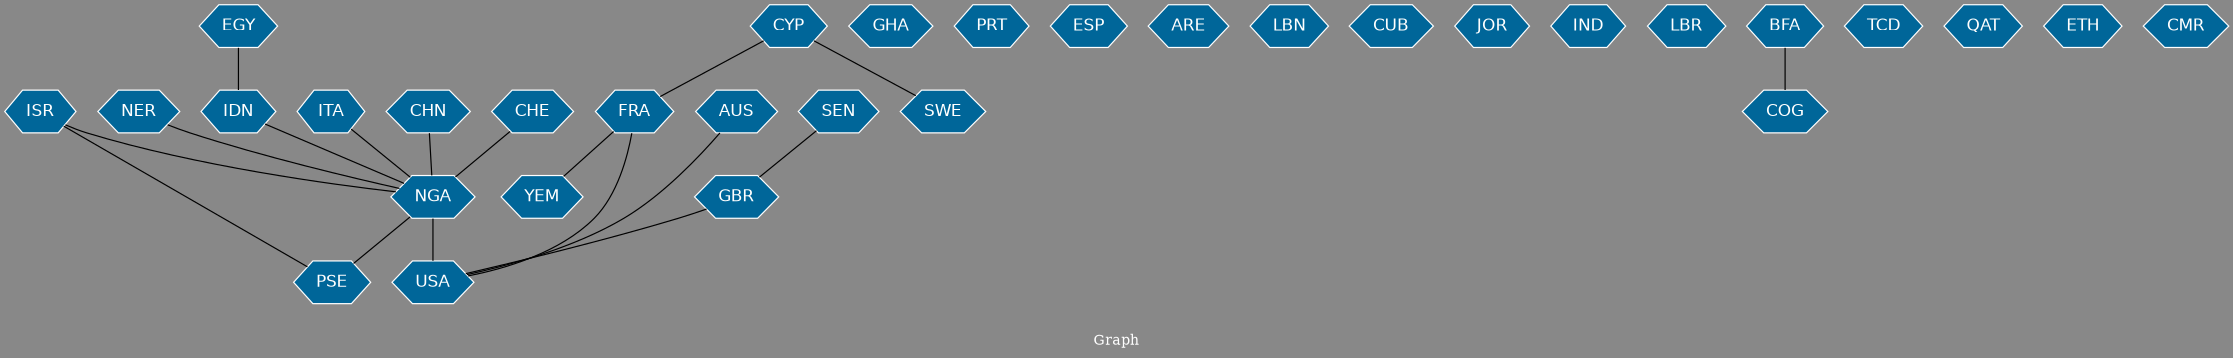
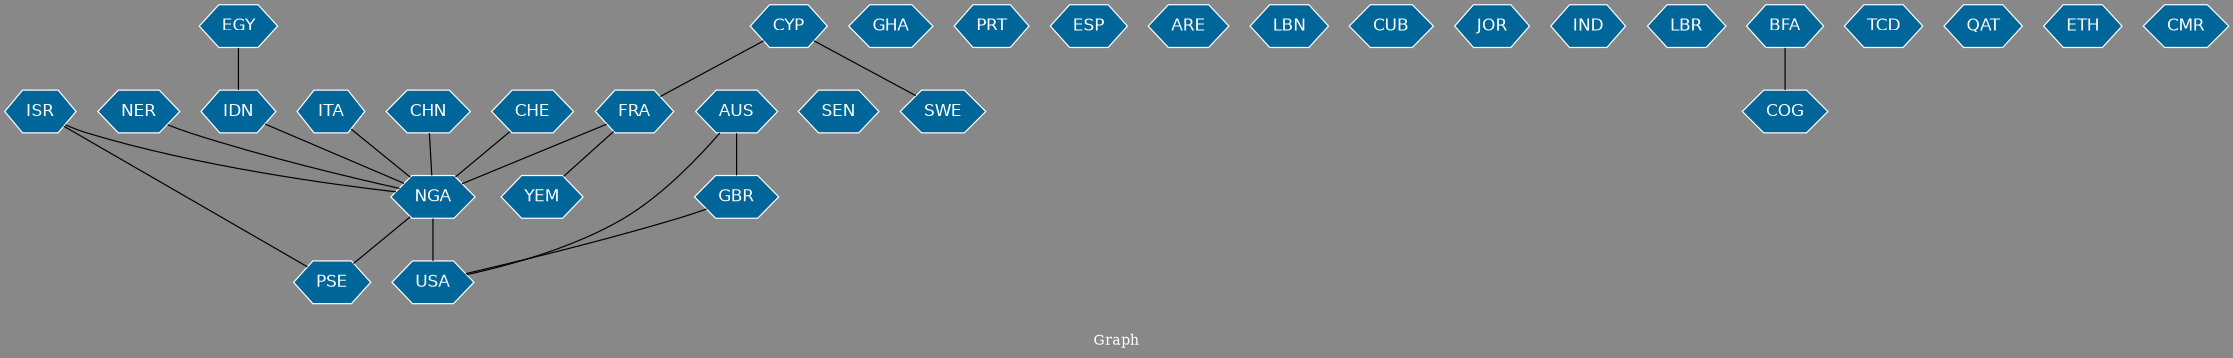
edge "SEN" -- "GBR": now "AUS" -- "GBR"
edge "FRA" -- "USA": now "FRA" -- "NGA"
